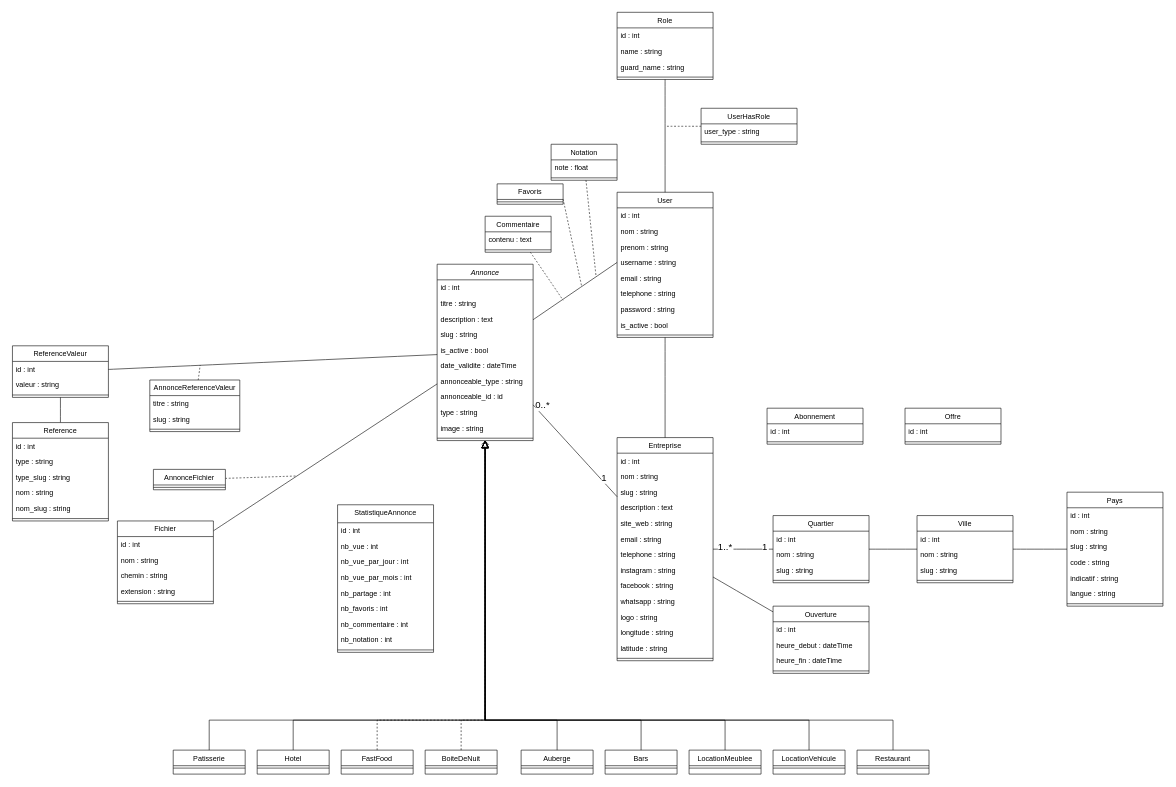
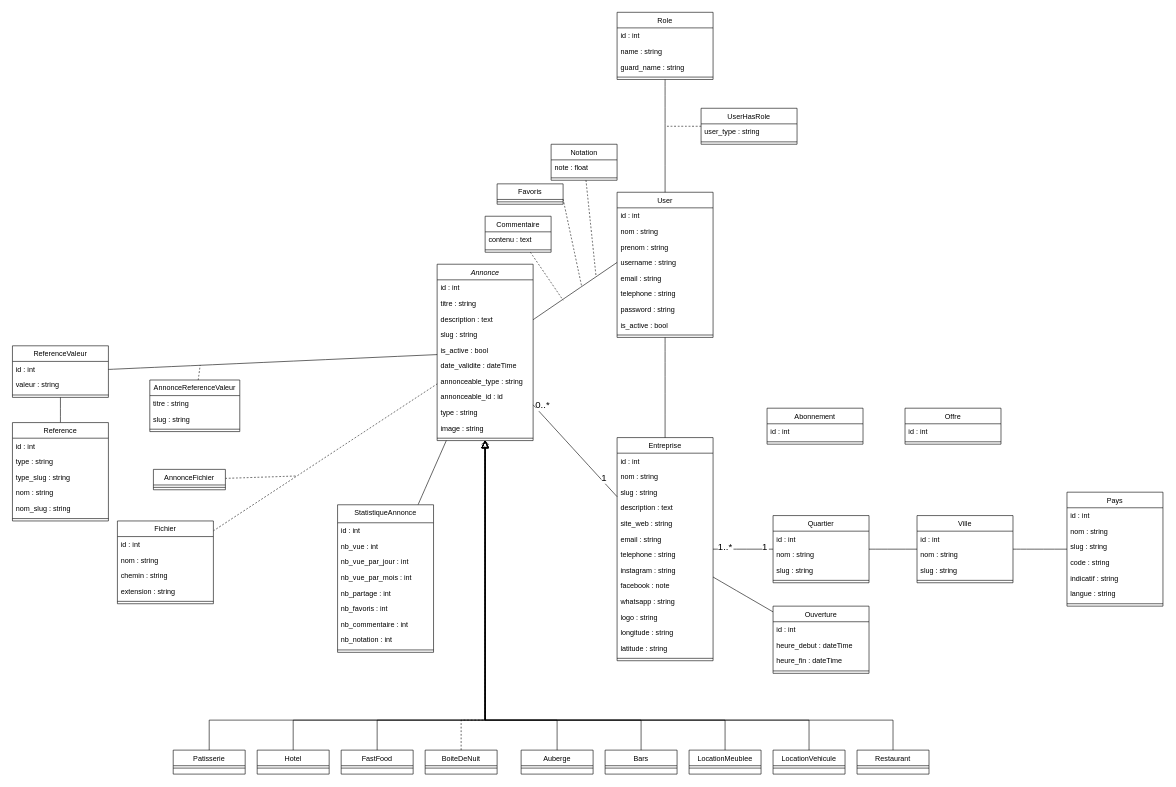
edge "Annonce" -- "Fichier": style solid -> dashed
edge "Annonce" -- "StatistiqueAnnonce": added
node "facebook : string": label "facebook : string" -> "facebook : note"
edge "FastFood" -> "Annonce": style dashed -> solid
